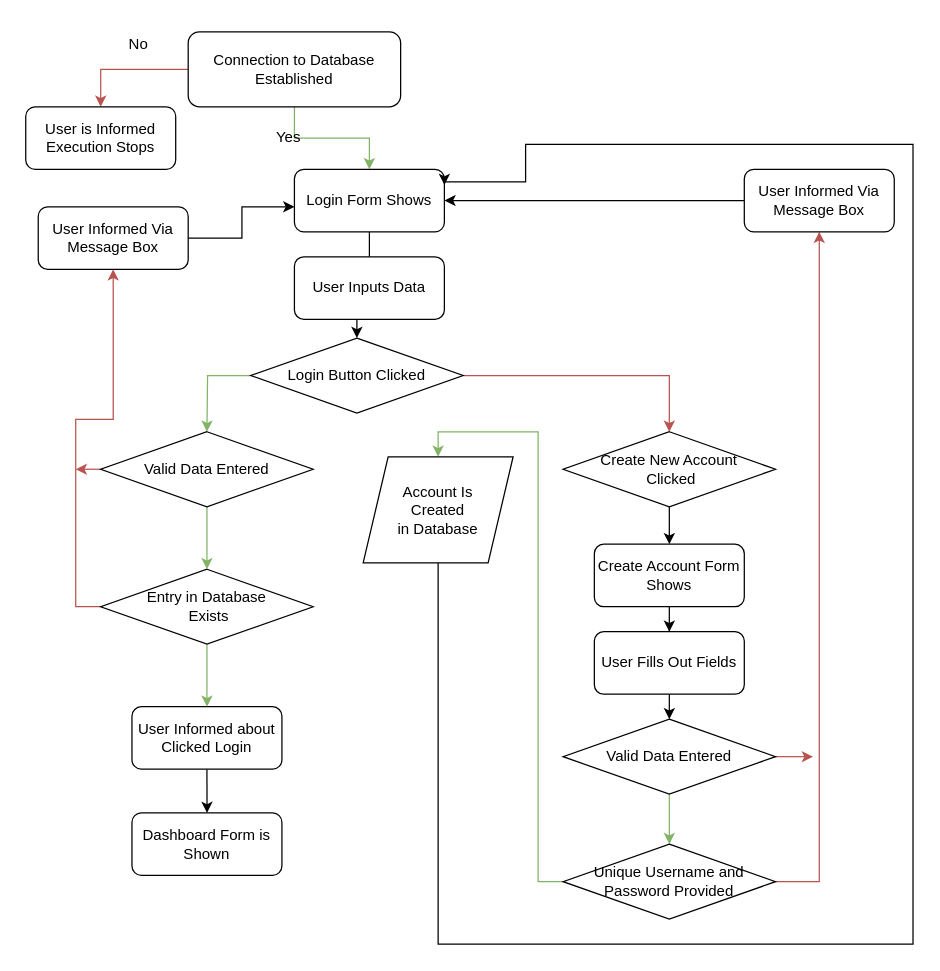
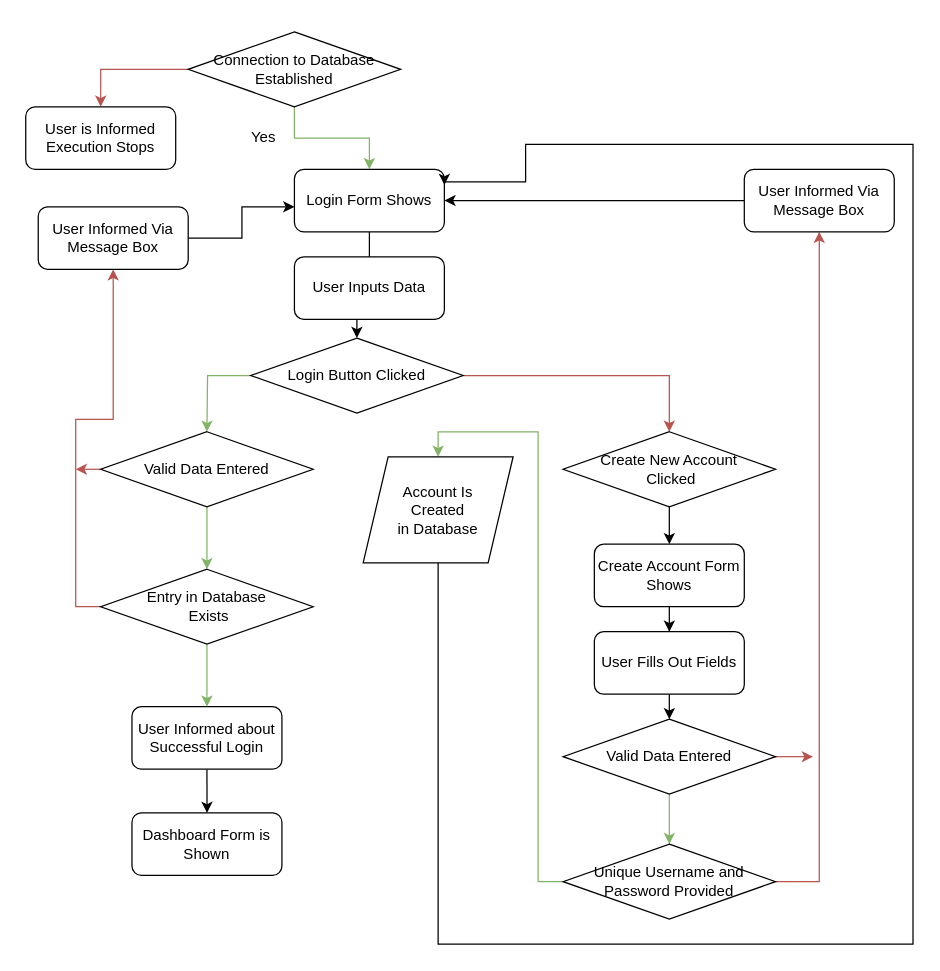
node "No": removed
node "Connection to Database Established": shape rounded rectangle -> diamond
node "Yes": moved (288, 138) -> (263, 138)
node "User Informed about Clicked Login": label "User Informed about Clicked Login" -> "User Informed about Successful Login"
